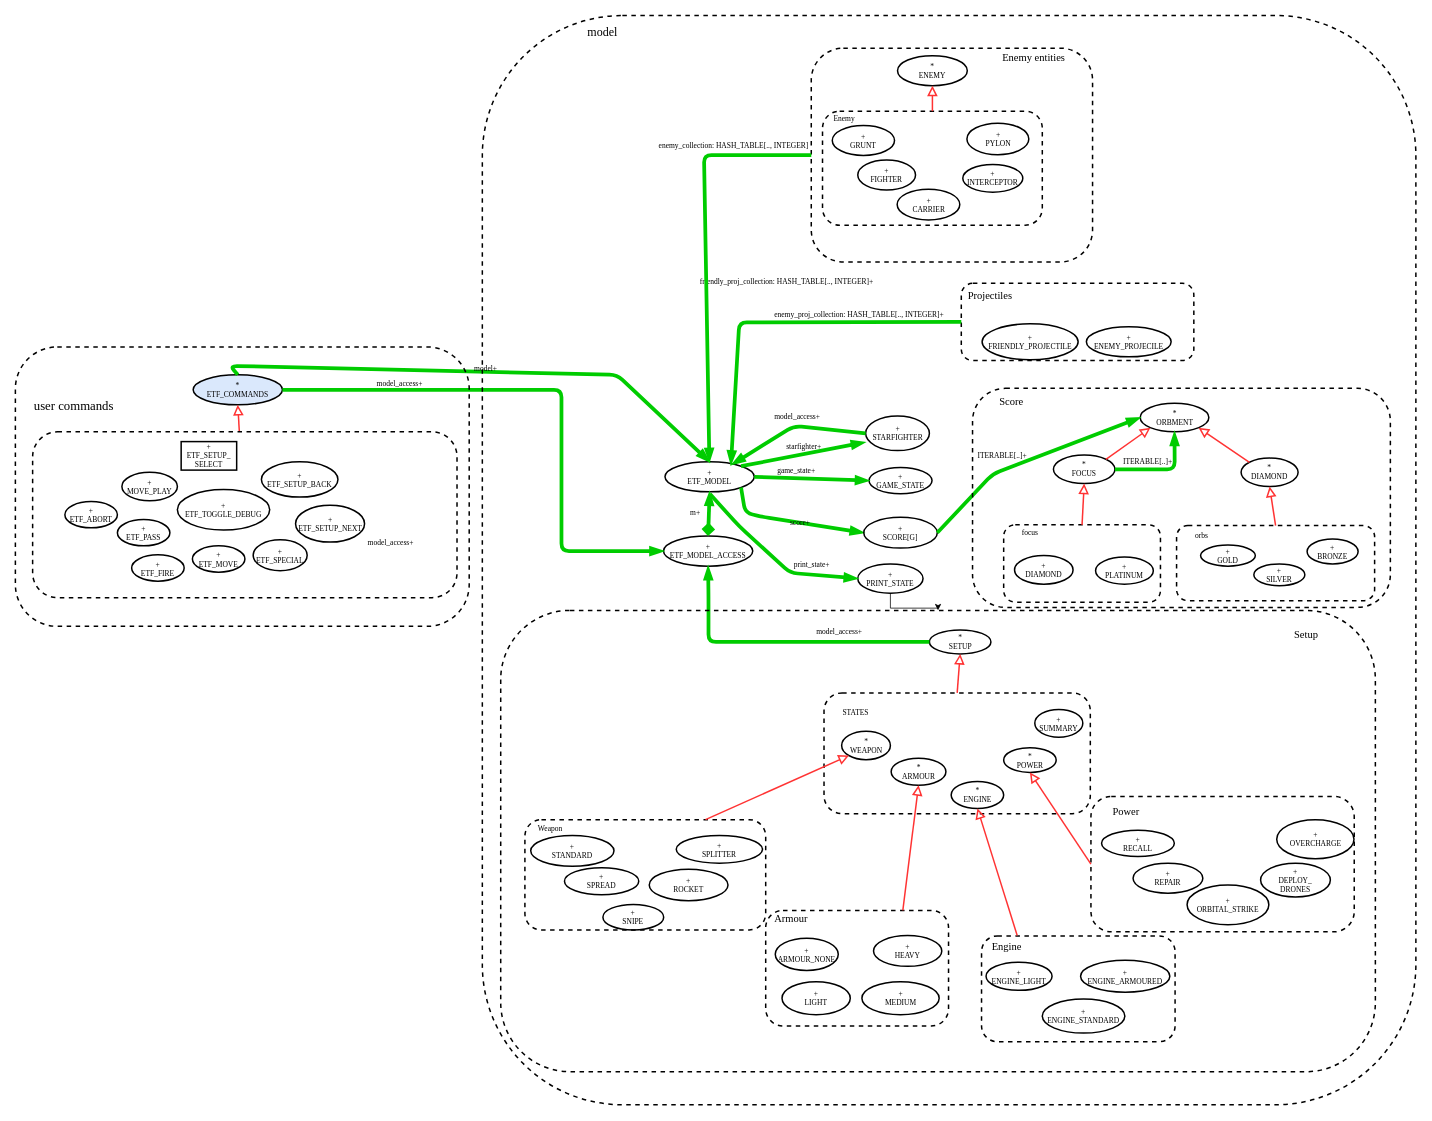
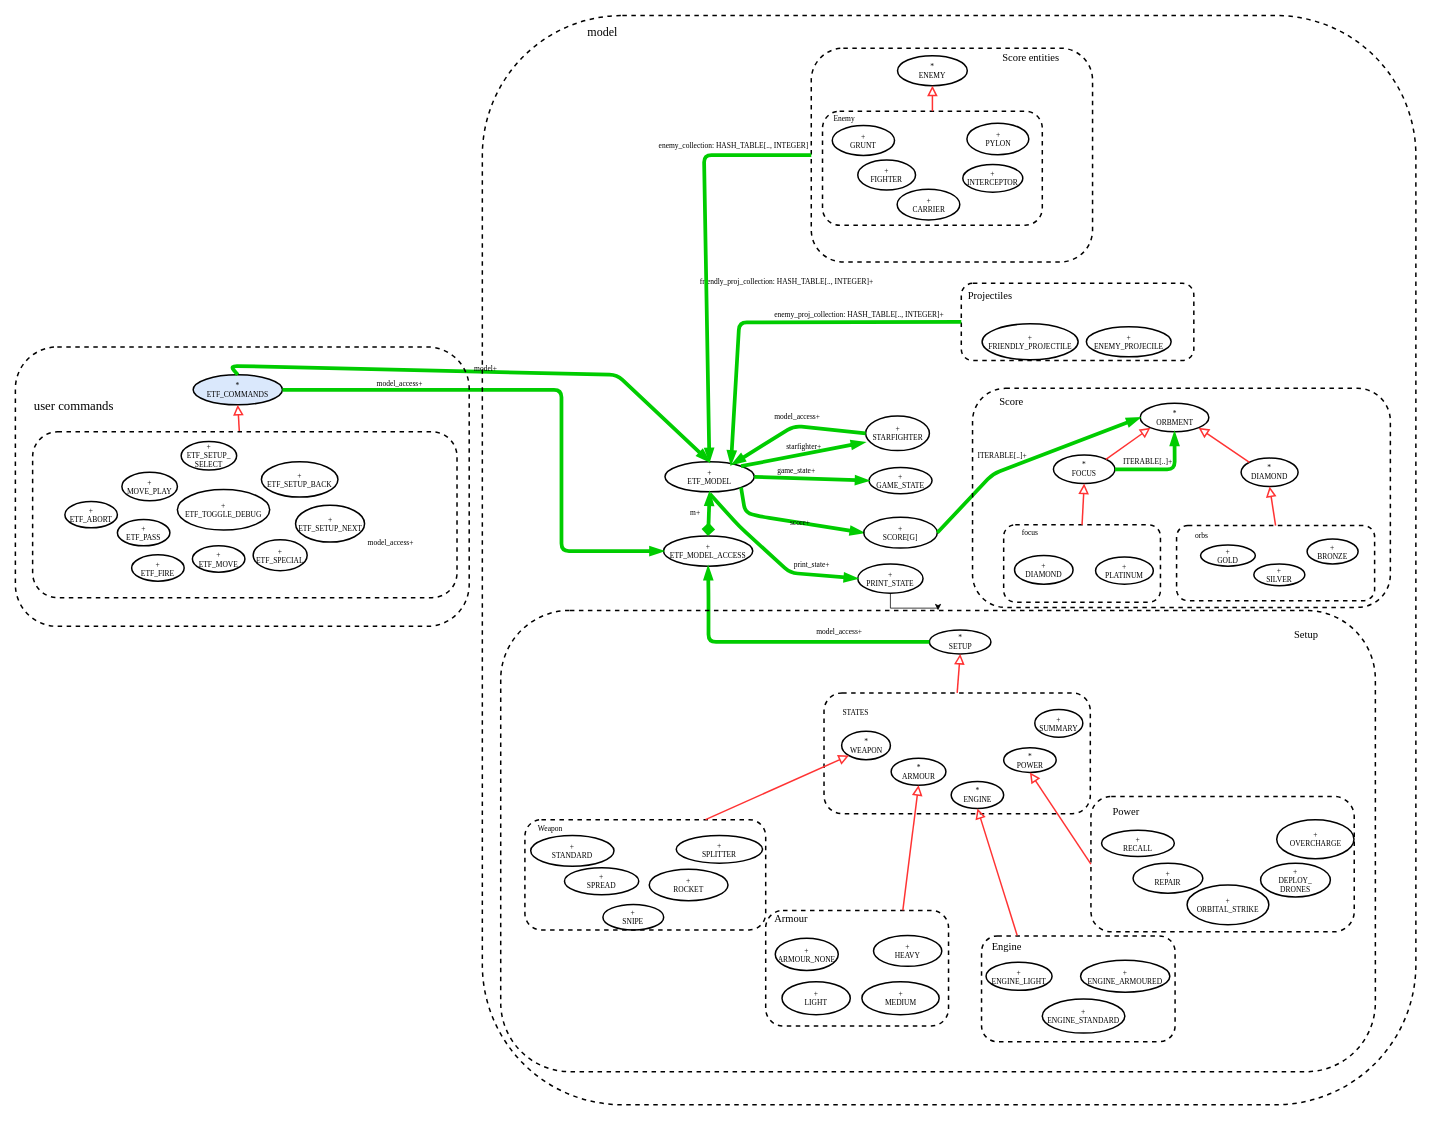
node "Enemy entities": label "Enemy entities" -> "Score entities"
node "+ ETF_SETUP_ SELECT": shape rectangle -> ellipse
